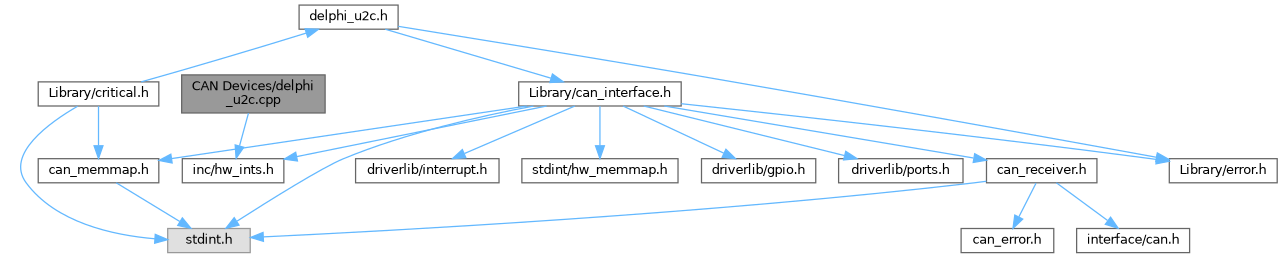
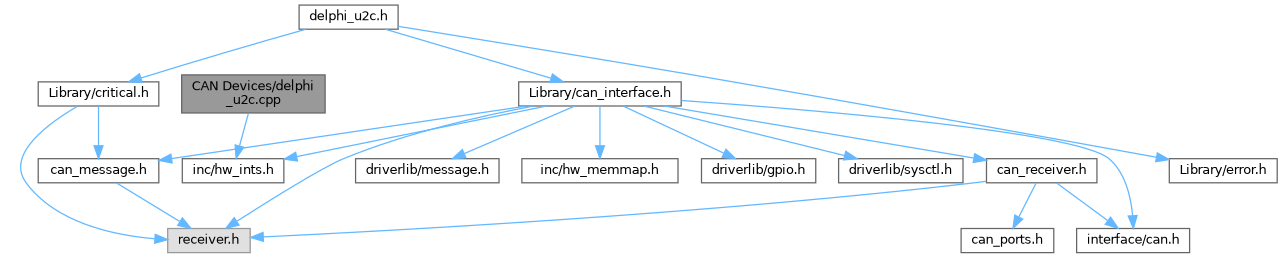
edge "Library/critical.h" -> "delphi_u2c.h": reversed
edge "Library/can_interface.h" -> "Library/error.h": now "Library/can_interface.h" -> "interface/can.h"
node "can_memmap.h": label "can_memmap.h" -> "can_message.h"
node "driverlib/interrupt.h": label "driverlib/interrupt.h" -> "driverlib/message.h"
node "stdint/hw_memmap.h": label "stdint/hw_memmap.h" -> "inc/hw_memmap.h"
node "driverlib/ports.h": label "driverlib/ports.h" -> "driverlib/sysctl.h"
node "stdint.h": label "stdint.h" -> "receiver.h"
node "can_error.h": label "can_error.h" -> "can_ports.h"
